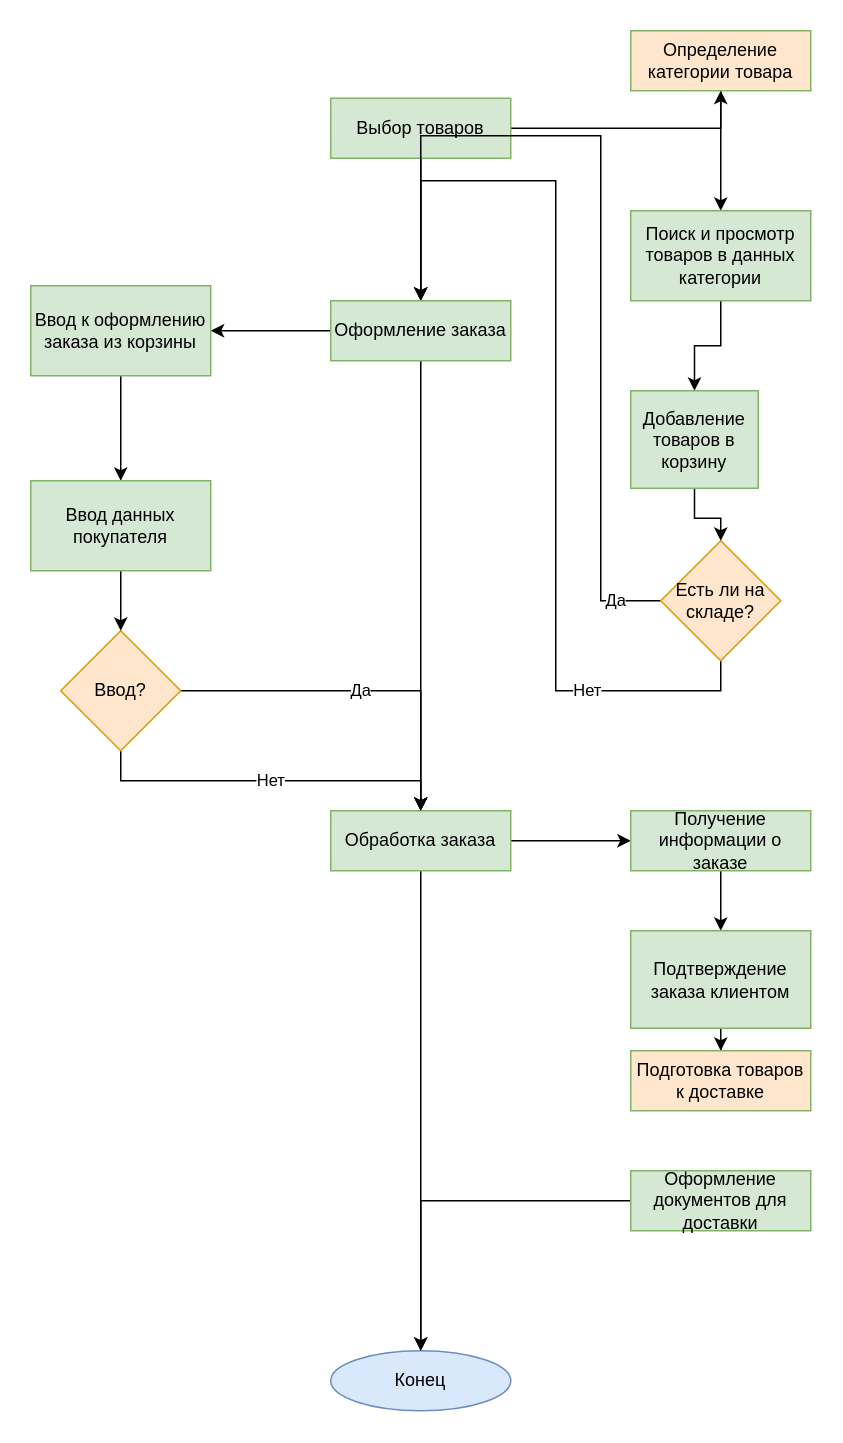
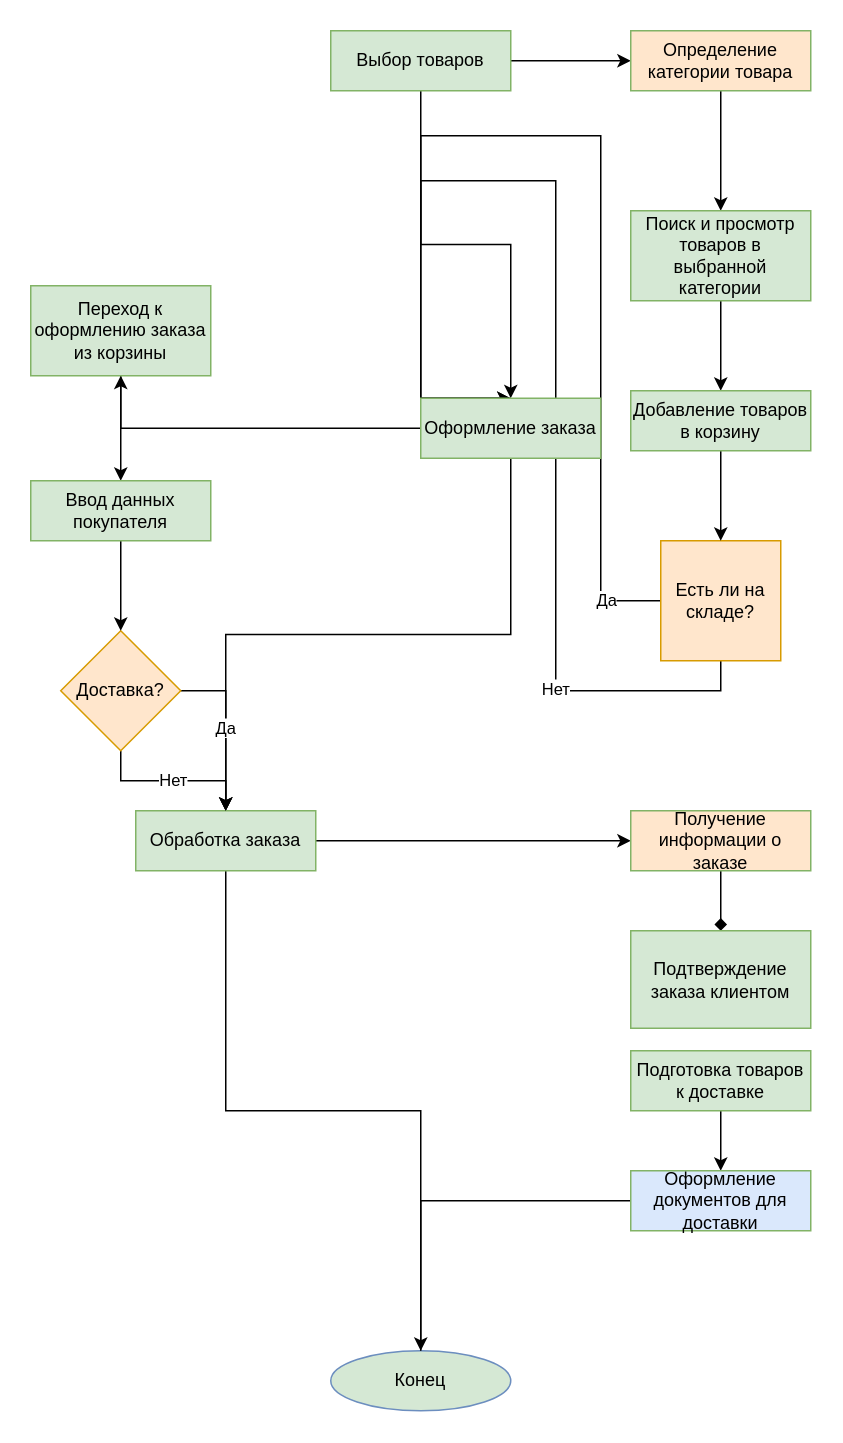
node "Выбор товаров": moved (421, 128) -> (421, 61)
node "Поиск и просмотр товаров в данных категории": label "Поиск и просмотр товаров в данных категории" -> "Поиск и просмотр товаров в выбранной категории"
node "Ввод к оформлению заказа из корзины": label "Ввод к оформлению заказа из корзины" -> "Переход к оформлению заказа из корзины"
node "Оформление заказа": moved (421, 331) -> (511, 428)
node "Добавление товаров в корзину": size 128x98 -> 180x60
node "Ввод данных покупателя": size 180x90 -> 180x60
node "Есть ли на складе?": shape diamond -> rectangle
node "Ввод?": label "Ввод?" -> "Доставка?"
node "Обработка заказа": moved (421, 841) -> (226, 841)
node "Получение информации о заказе": fillcolor #d5e8d4 -> #ffe6cc
edge "Получение информации о заказе" -> "Подтверждение заказа клиентом": arrowhead classic -> diamond
edge "Подтверждение заказа клиентом" -> "Подготовка товаров к доставке": removed
node "Подготовка товаров к доставке": fillcolor #ffe6cc -> #d5e8d4
edge "Подготовка товаров к доставке" -> "Оформление документов для доставки": added
edge "Оформление документов для доставки" -> "Конец": arrowhead classic -> none
node "Оформление документов для доставки": fillcolor #d5e8d4 -> #dae8fc
node "Конец": fillcolor #dae8fc -> #d5e8d4
